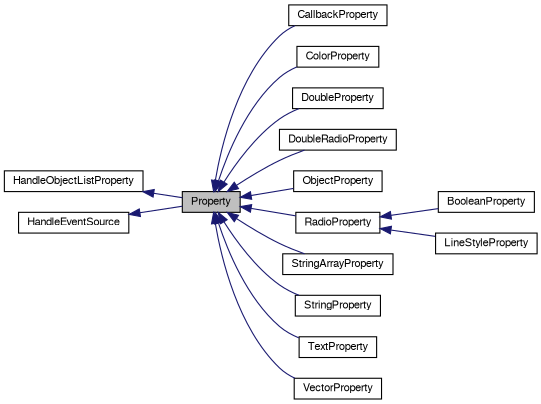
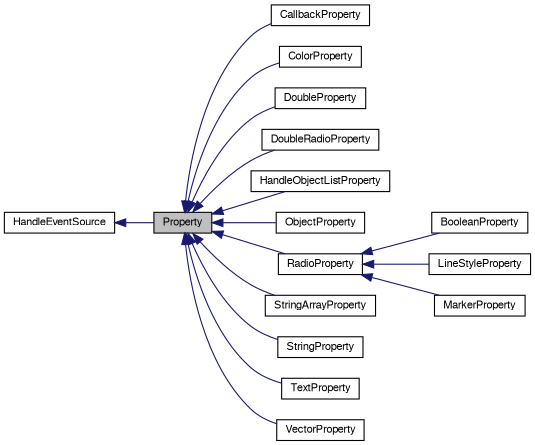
edge "Property" -> "HandleObjectListProperty": reversed
node "MarkerProperty": added
